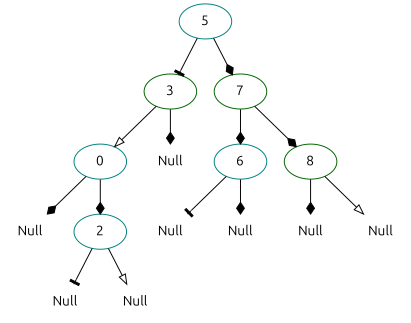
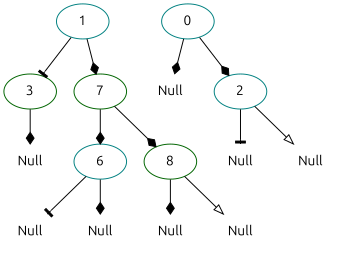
node "5": label "5" -> "1"
edge "3" -> "0": removed
